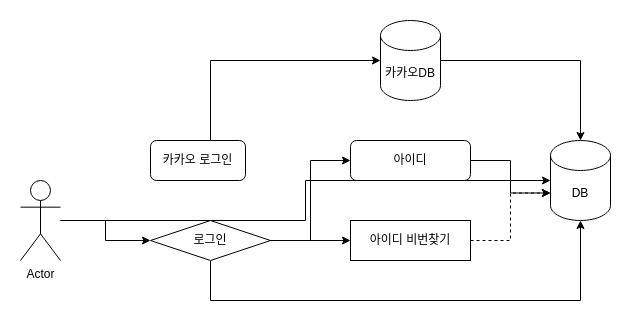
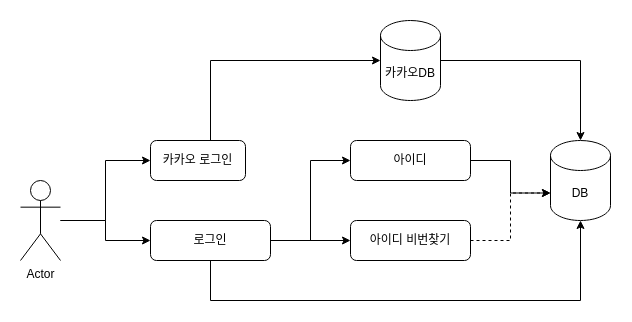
edge "Actor" -> "DB": now "Actor" -> "카카오 로그인"
node "로그인": shape diamond -> rounded rectangle
node "아이디 비번찾기": shape rectangle -> rounded rectangle
